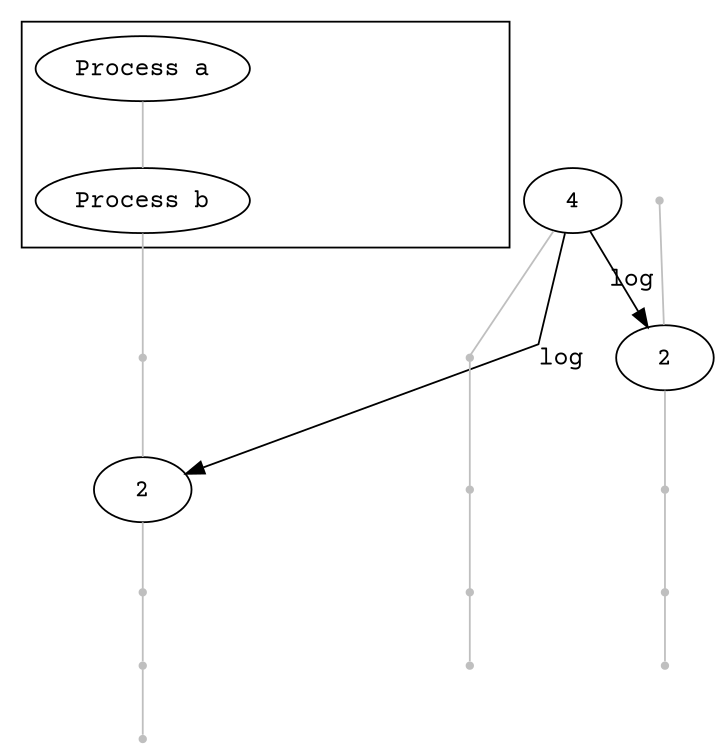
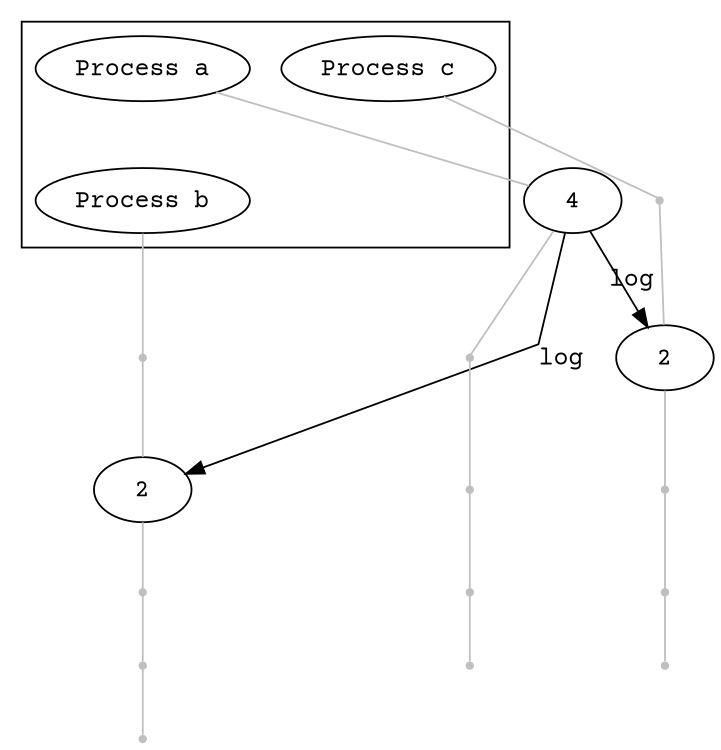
node "Process c": added
edge "Process a" -- "Process b": now "Process a" -- "4"
